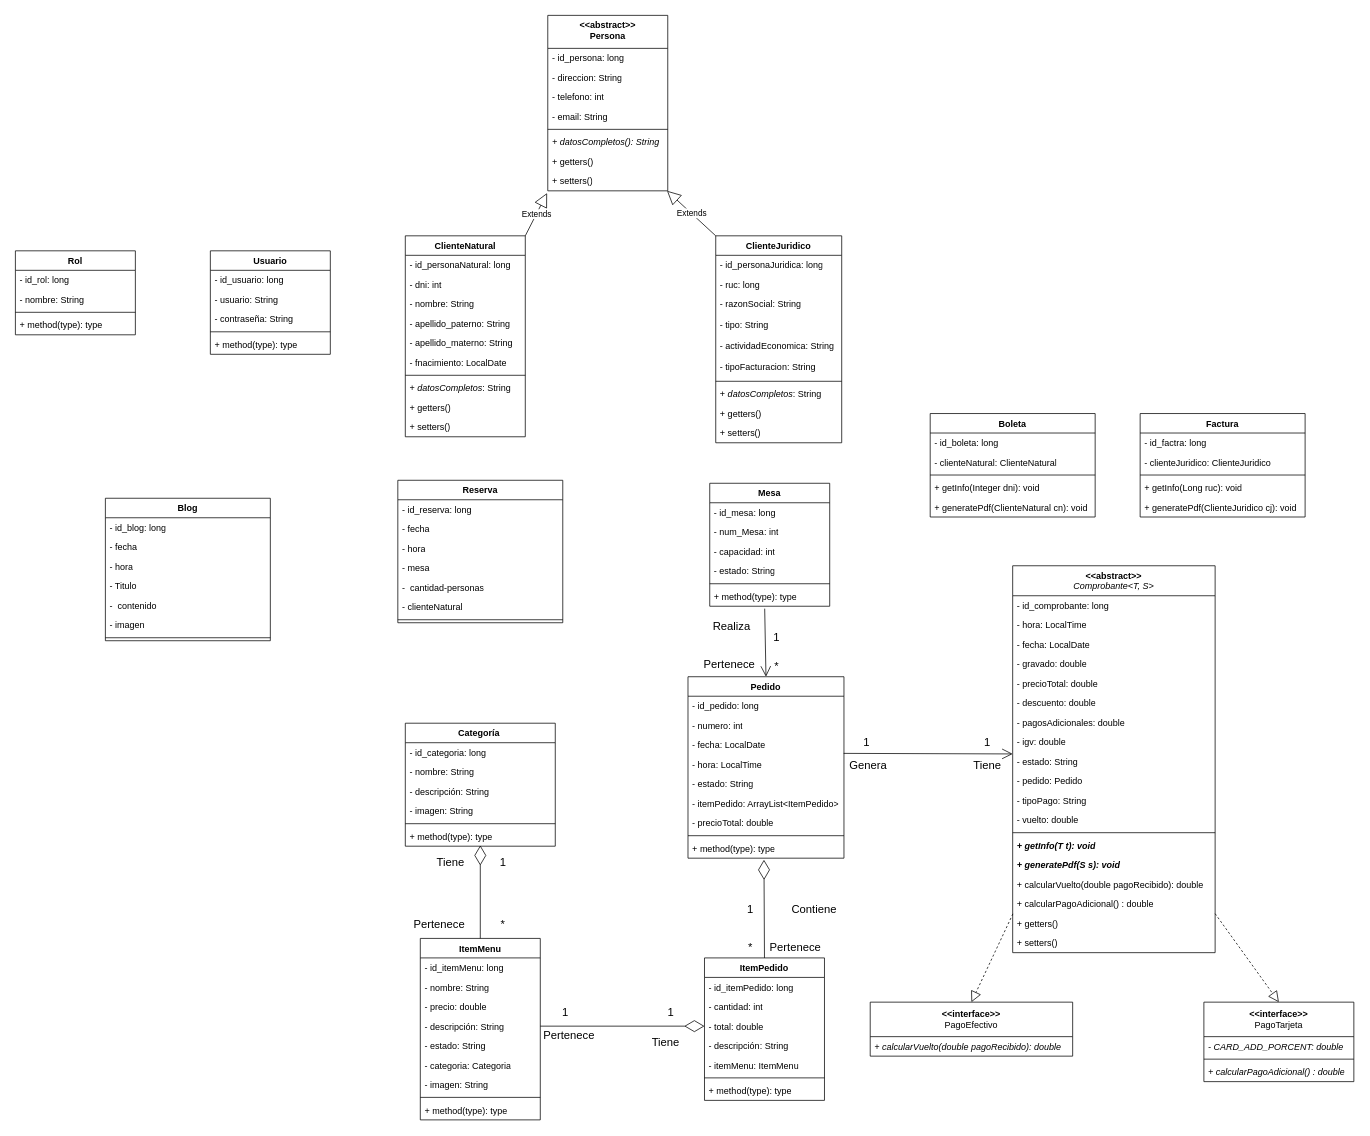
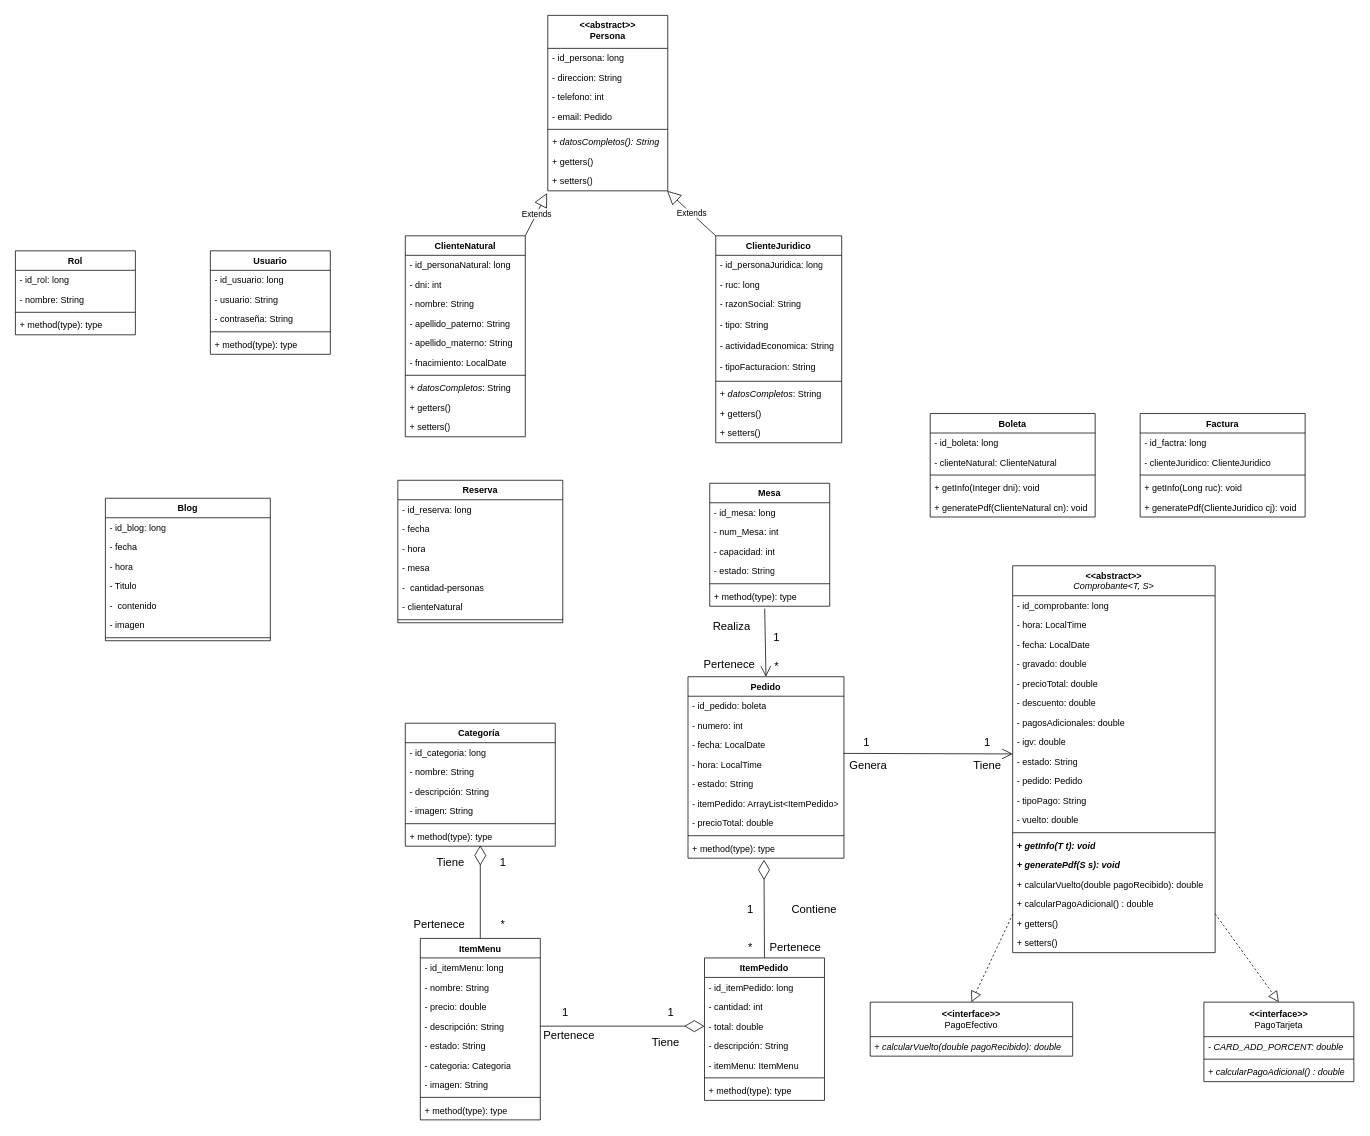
node "- email: String": label "- email: String" -> "- email: Pedido"
node "- id_pedido: long": label "- id_pedido: long" -> "- id_pedido: boleta"
